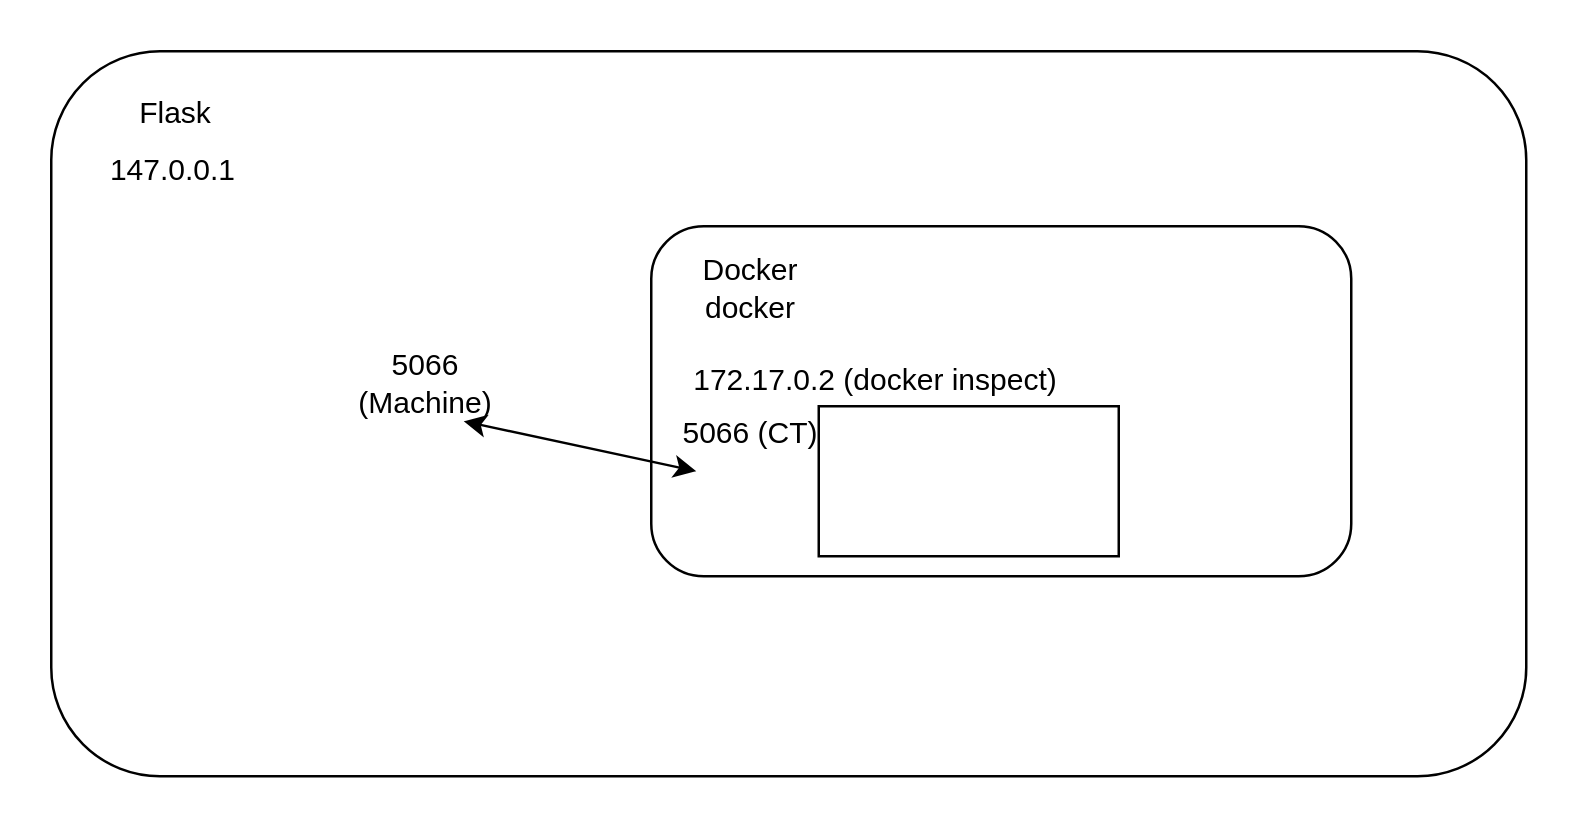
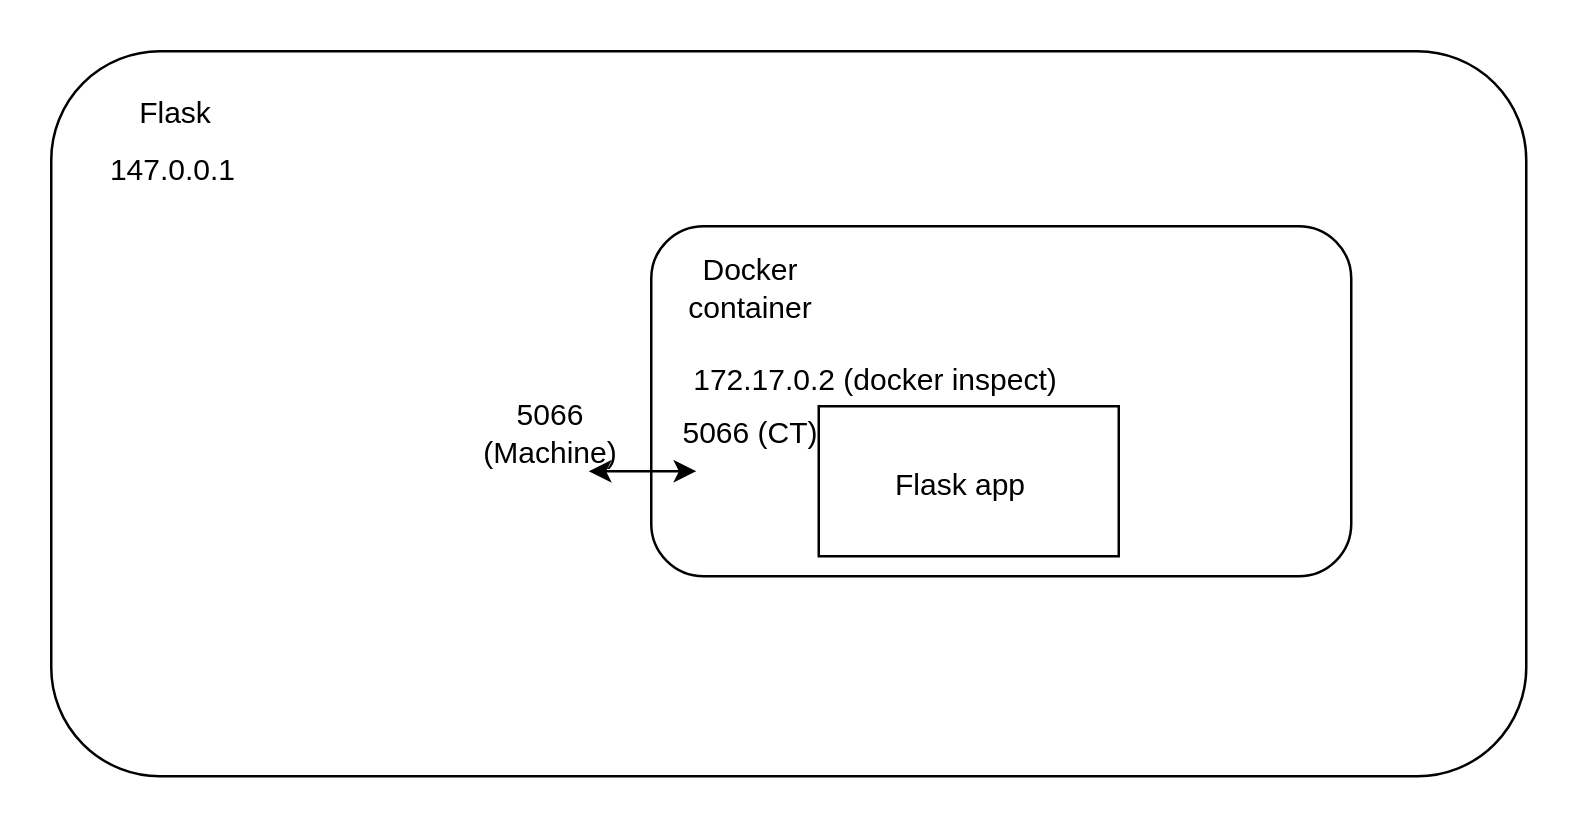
node "Docker docker": label "Docker docker" -> "Docker container"
node "5066 (Machine)": moved (426, 384) -> (551, 434)
node "Flask app": added
